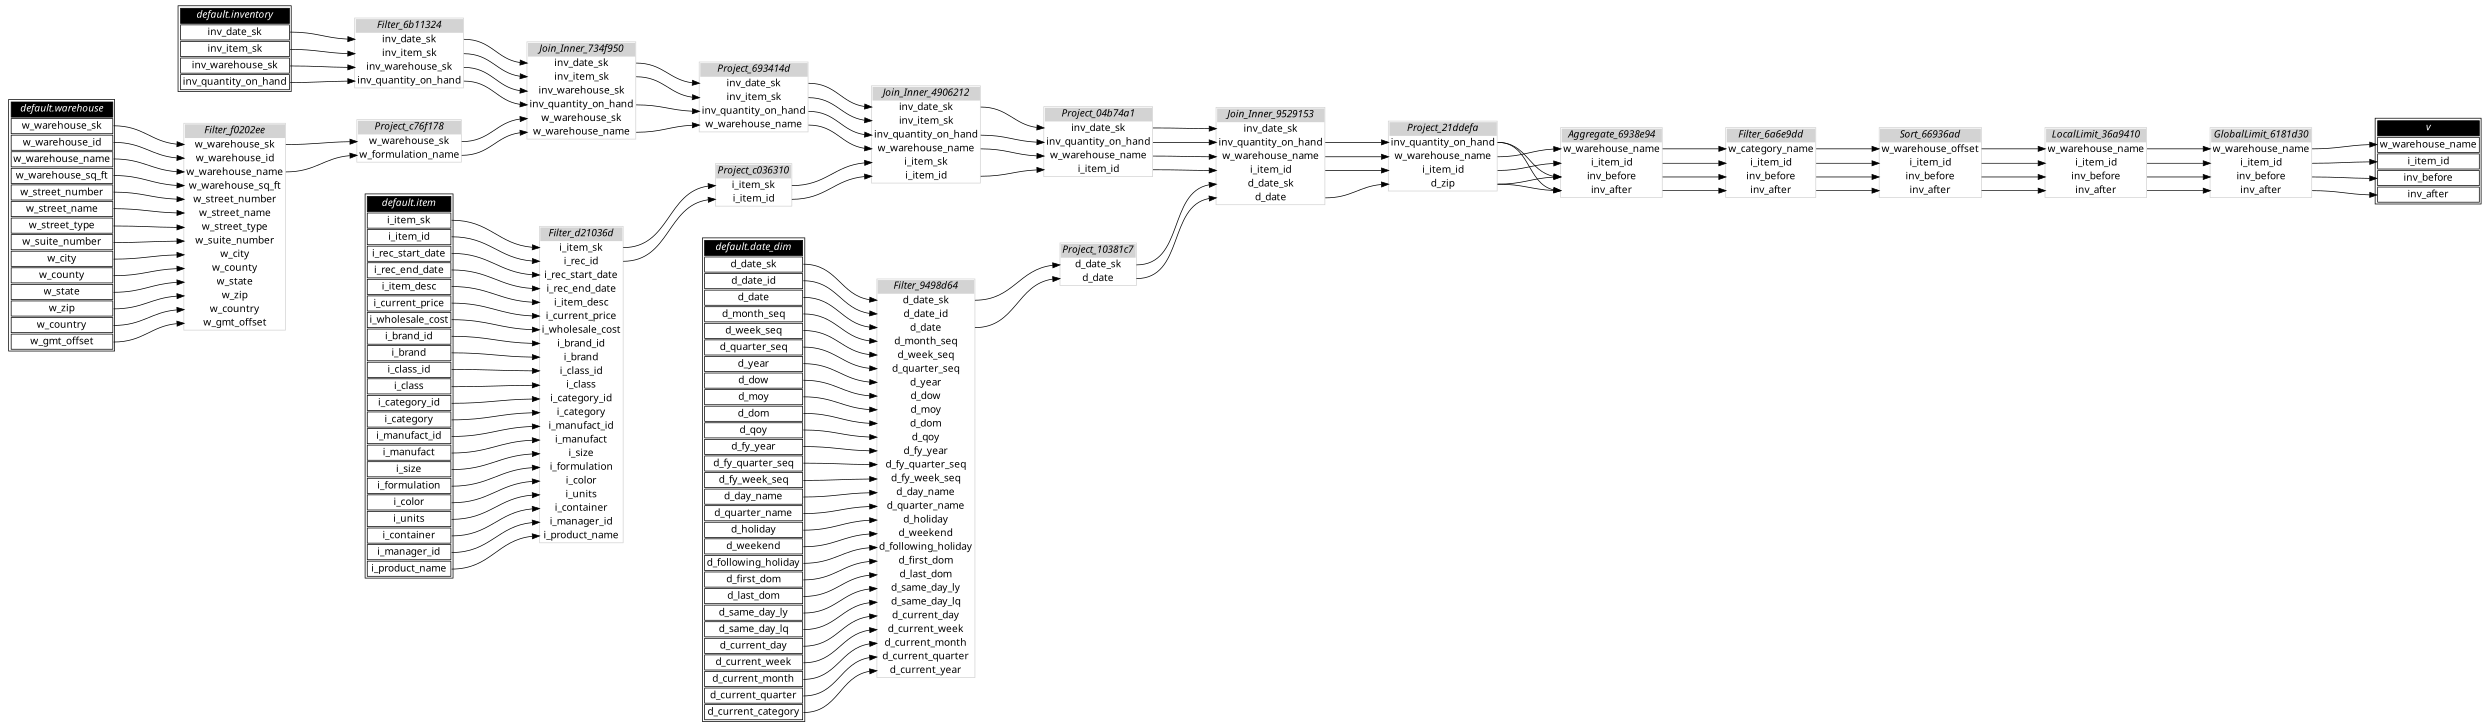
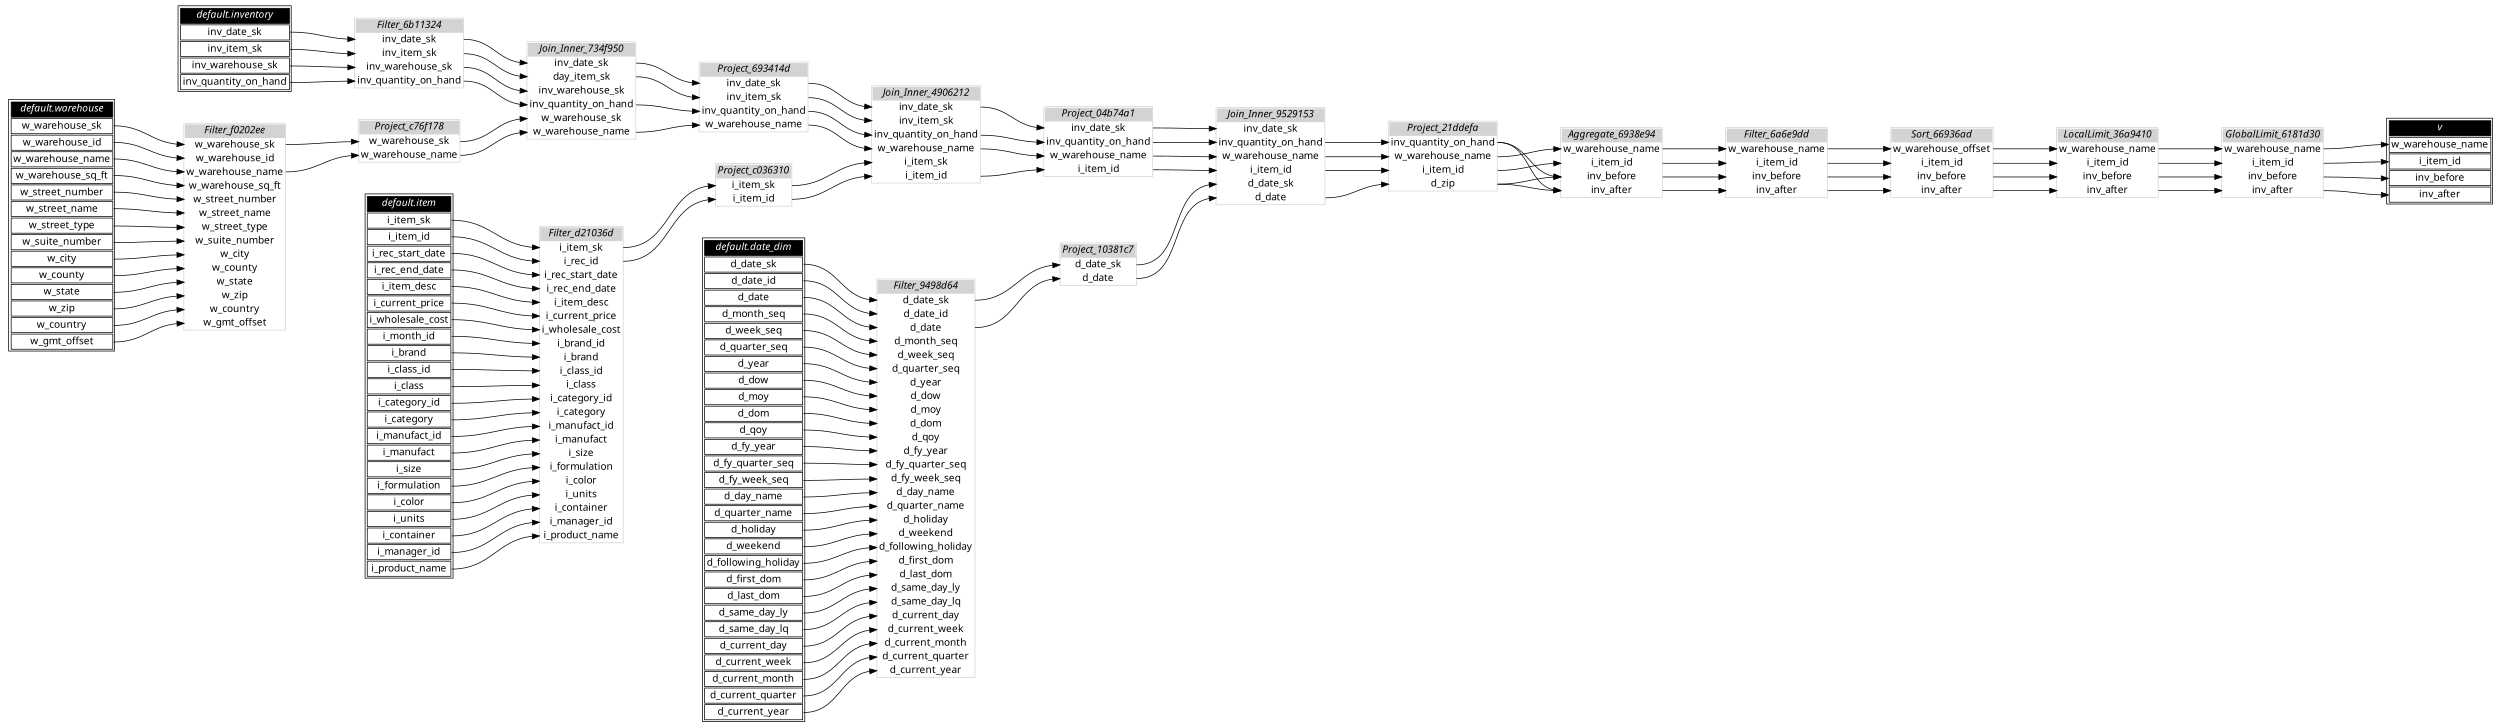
node "Join_Inner_734f950": text "inv_item_sk" -> "day_item_sk"
node "Filter_6a6e9dd": text "w_category_name" -> "w_warehouse_name"
node "Project_c76f178": text "w_formulation_name" -> "w_warehouse_name"
node "default.item": text "i_brand_id" -> "i_month_id"
node "default.date_dim": text "d_current_category" -> "d_current_year"
